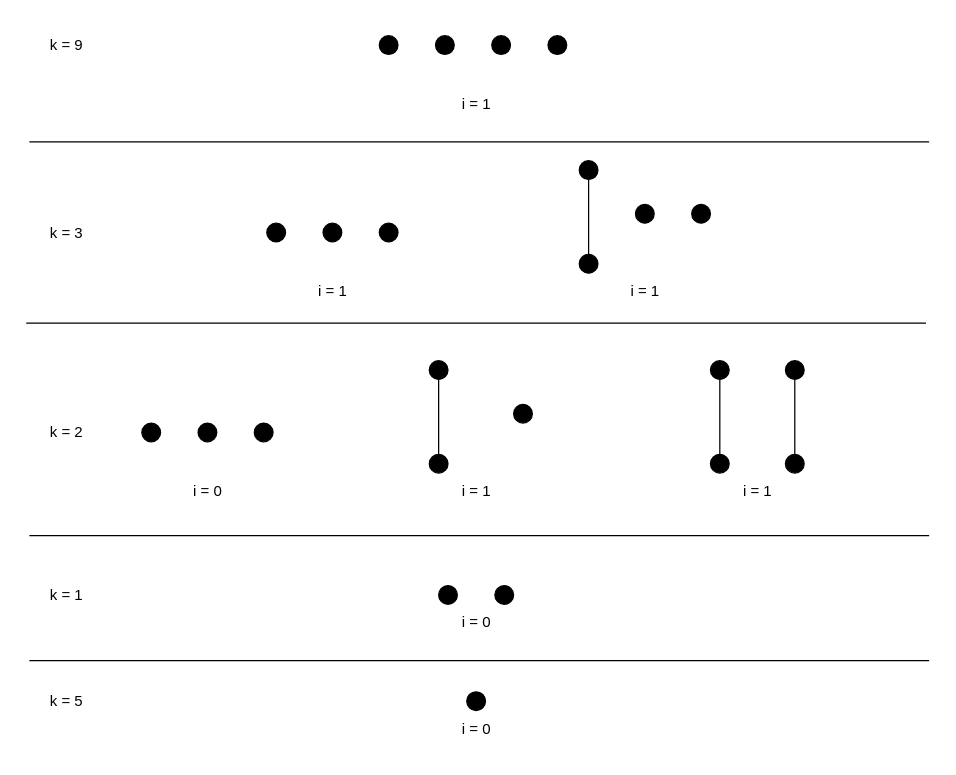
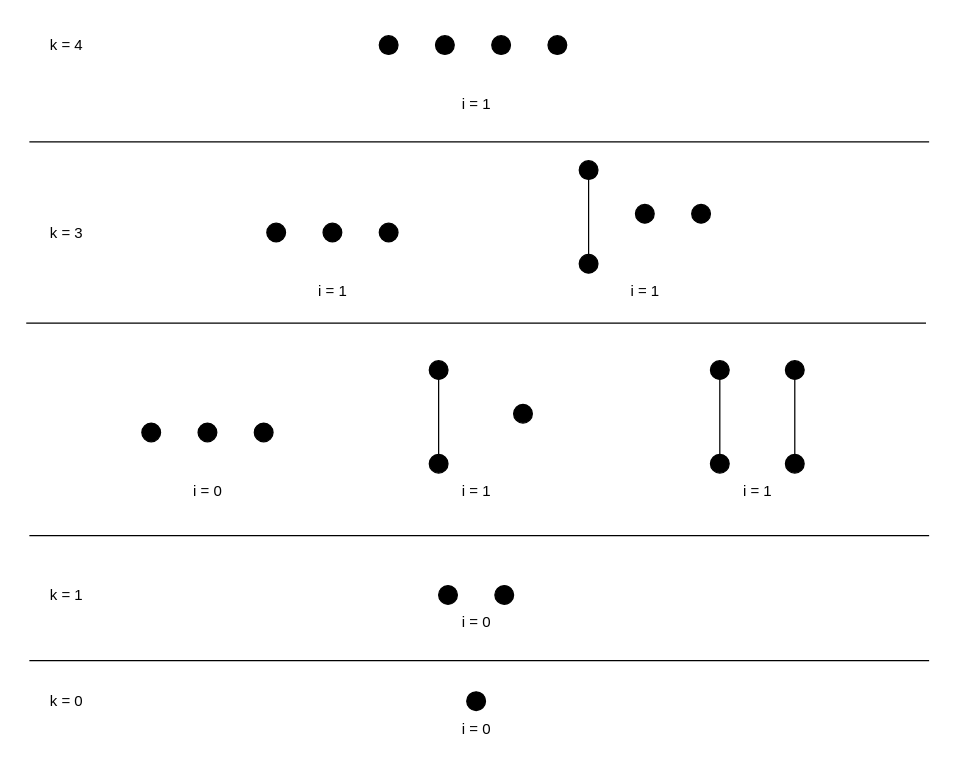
node "k = 9": label "k = 9" -> "k = 4"
node "k = 2": removed
node "k = 5": label "k = 5" -> "k = 0"
